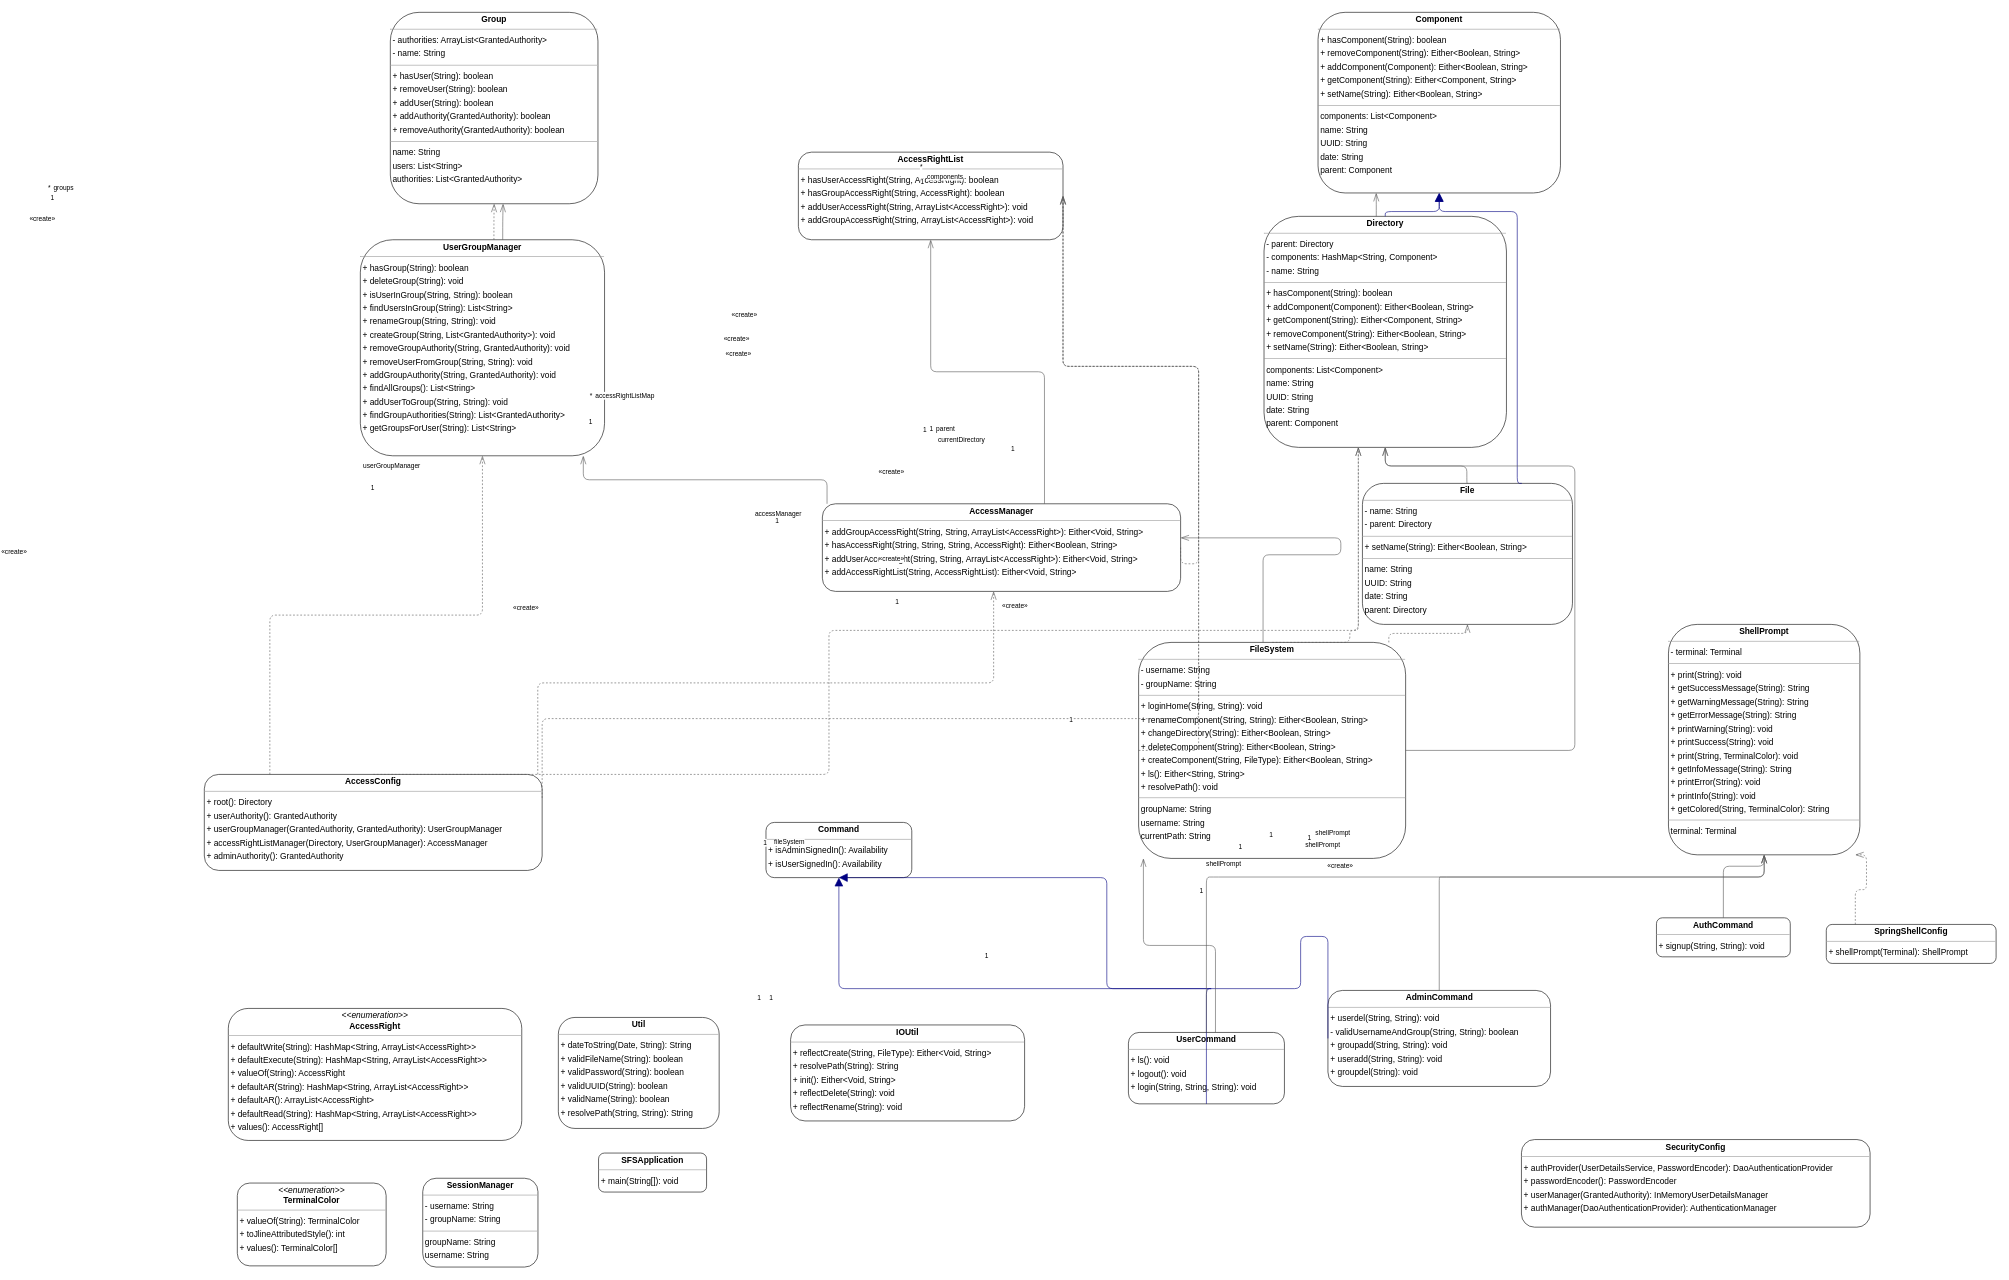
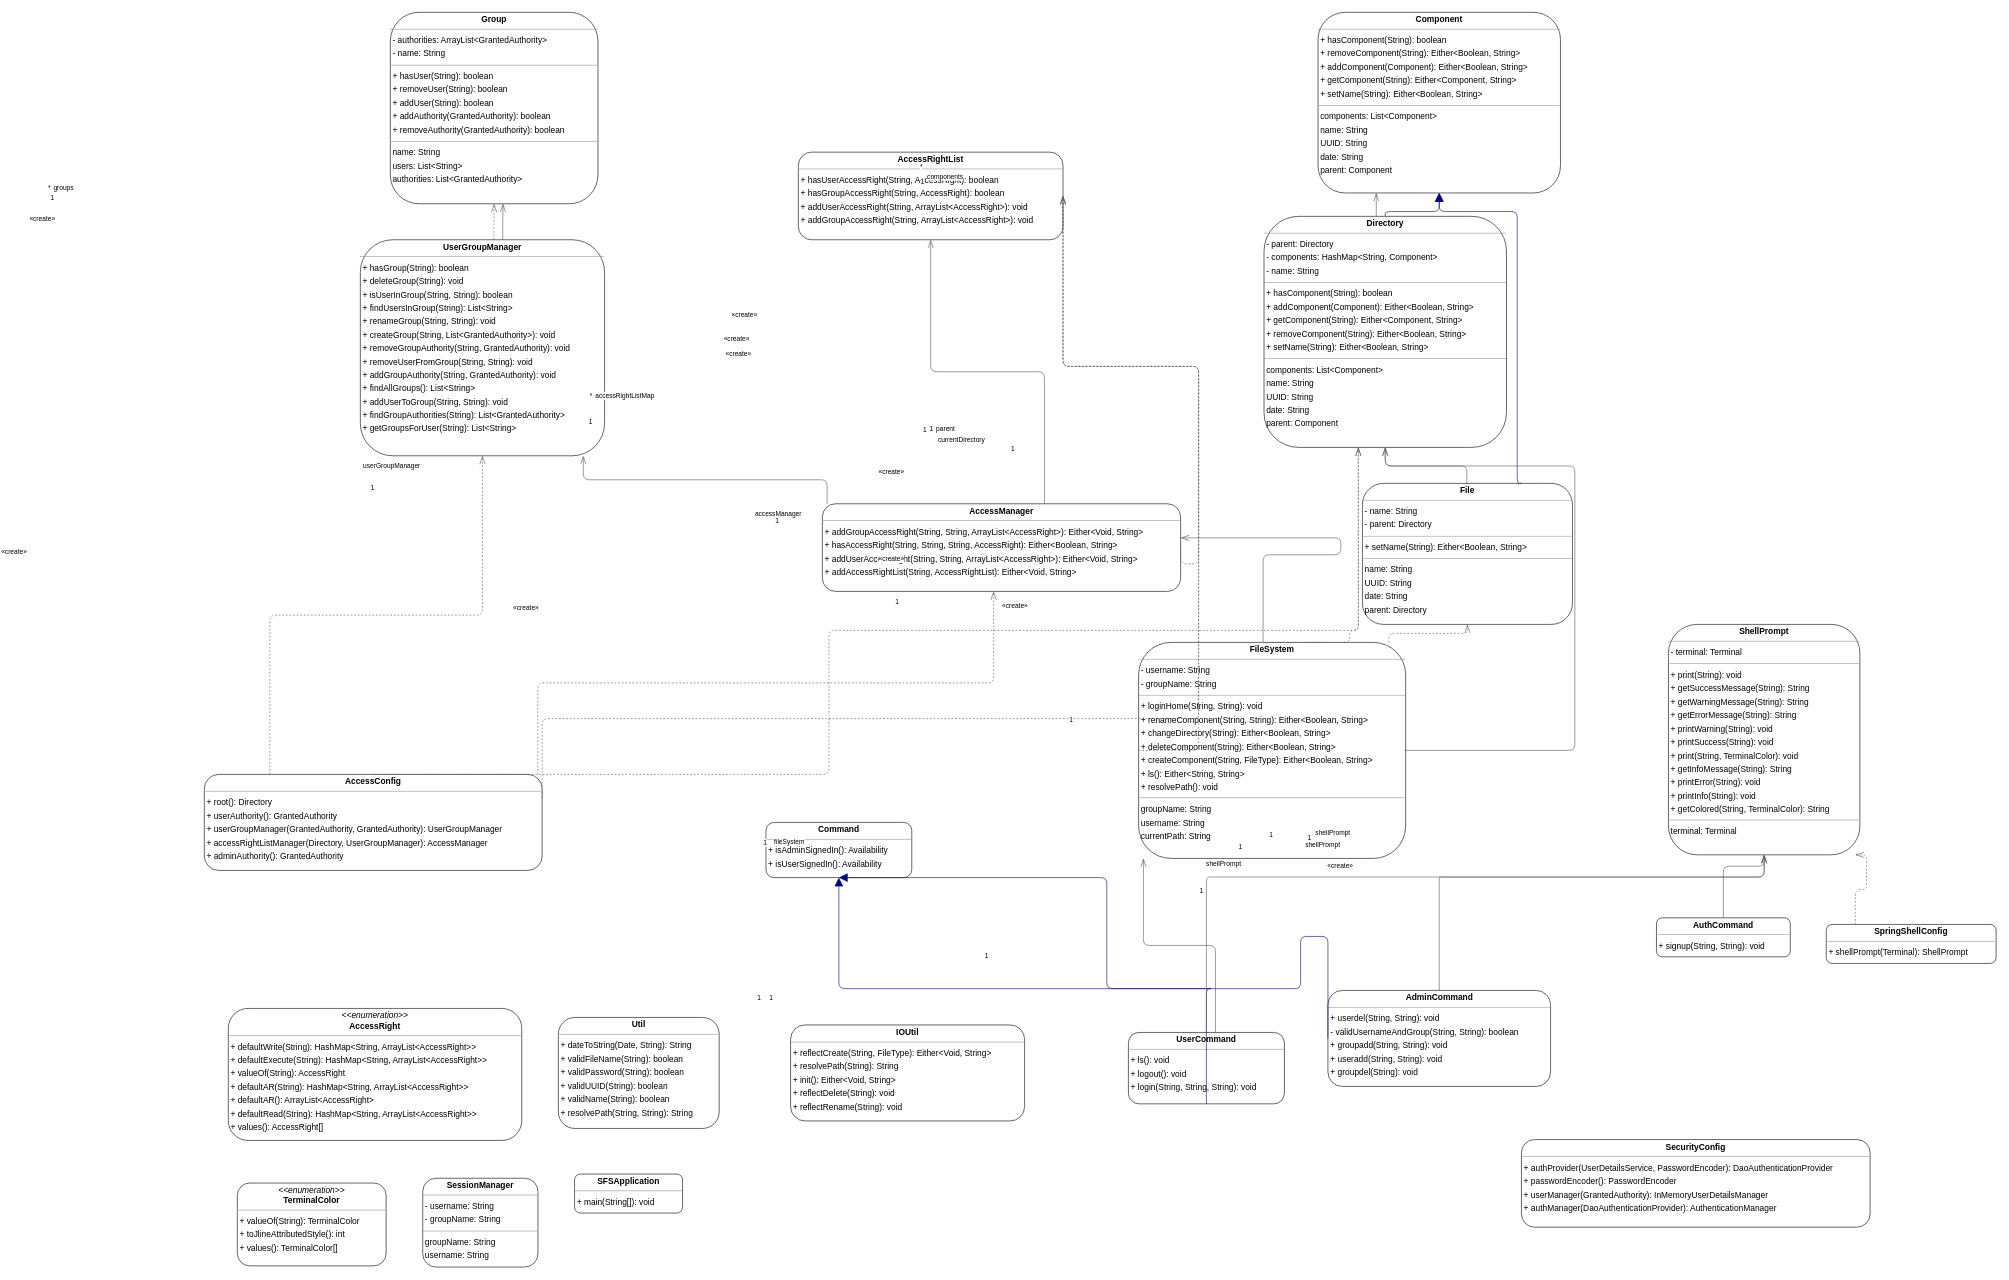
node "SFSApplication + main(String[]): void": moved (653, 1172) -> (629, 1193)
